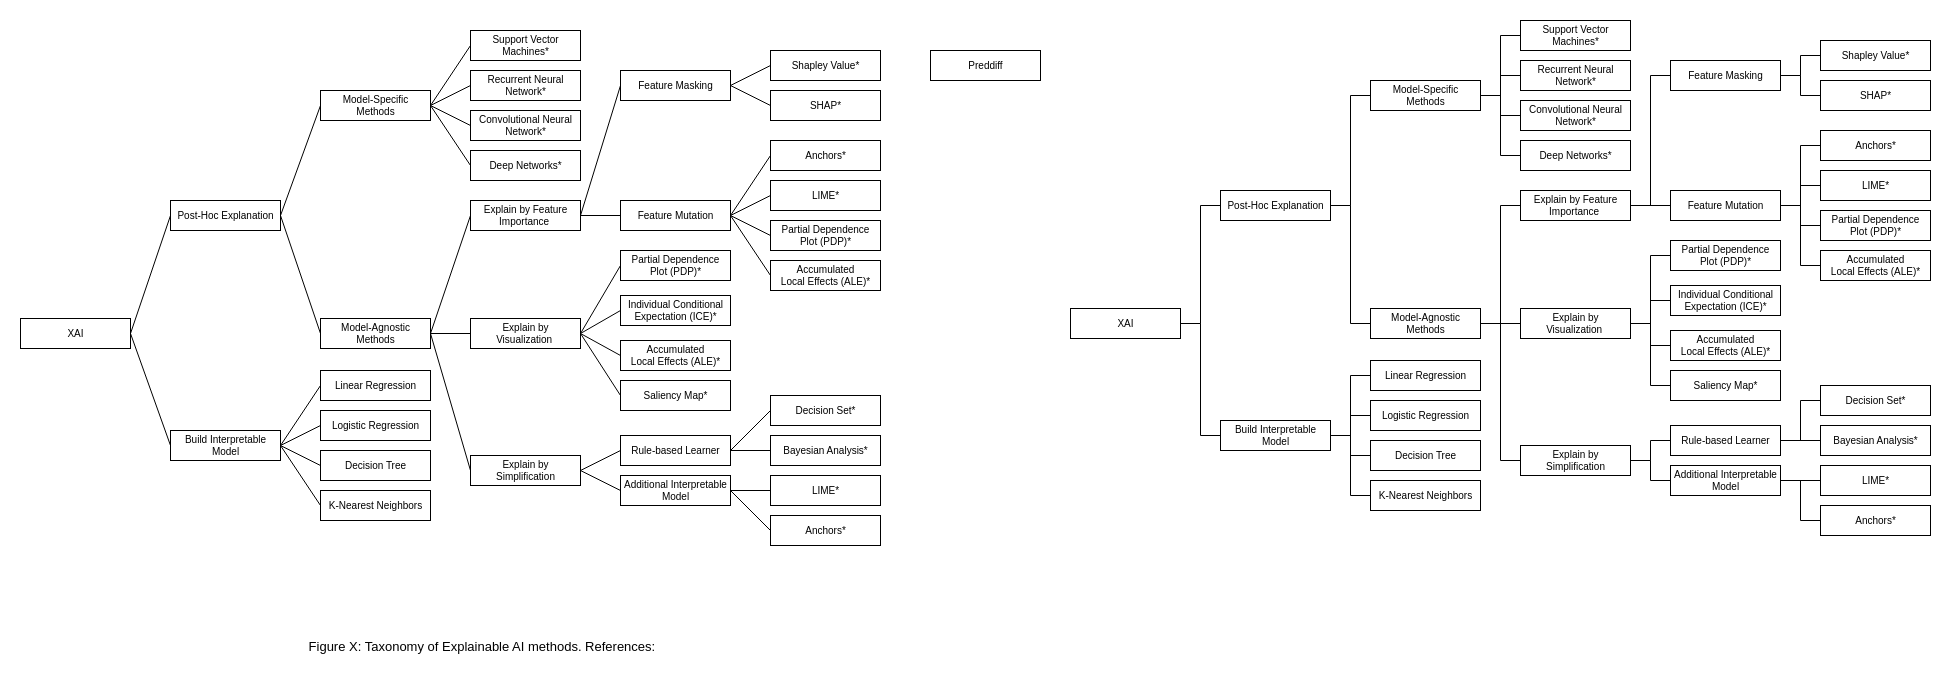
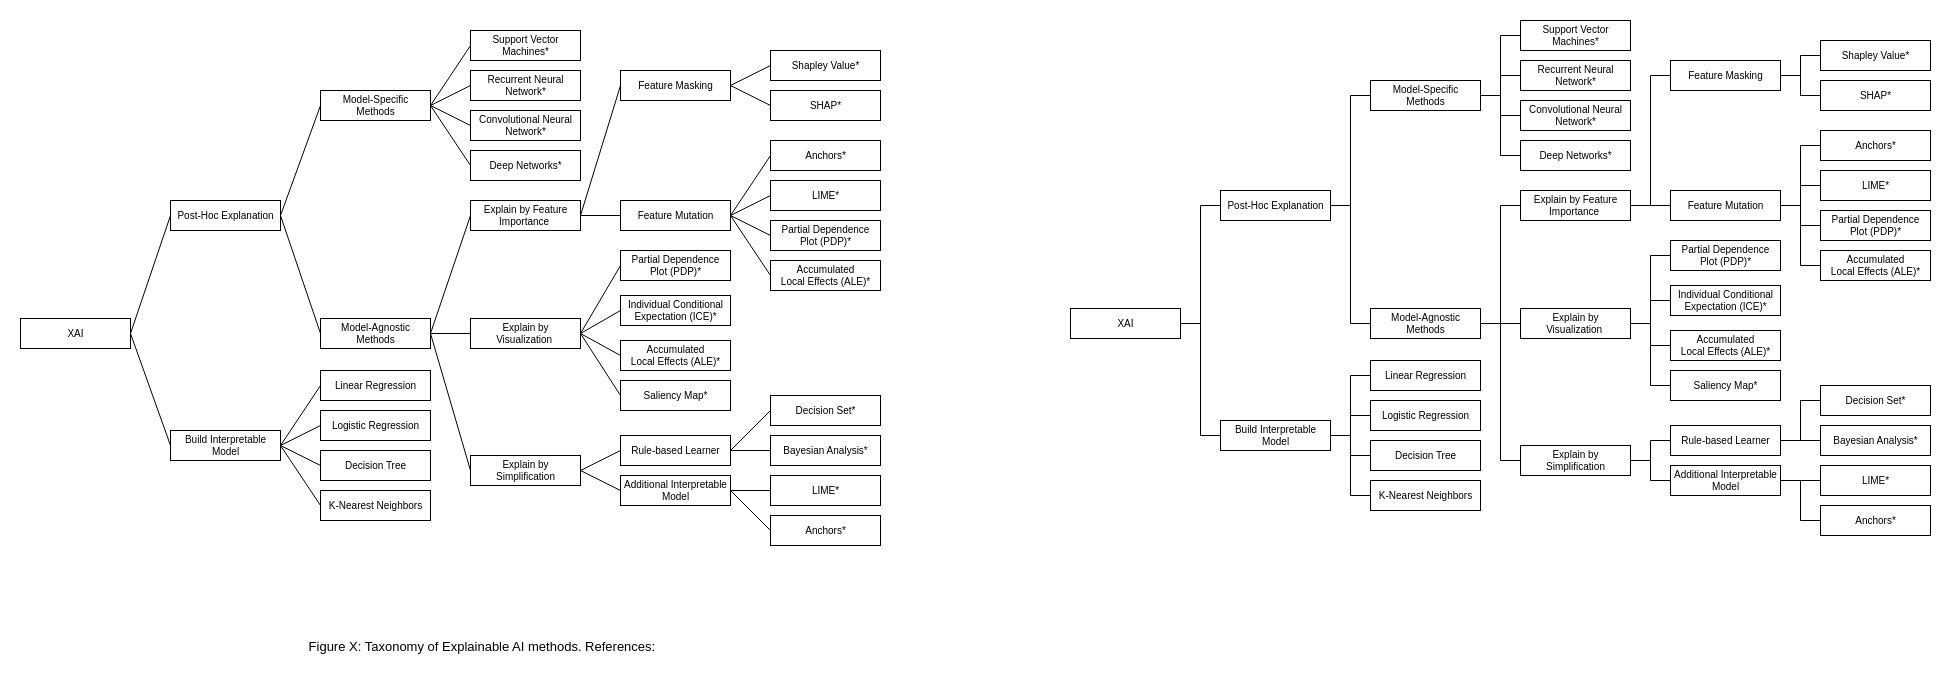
node "Preddiff": removed
